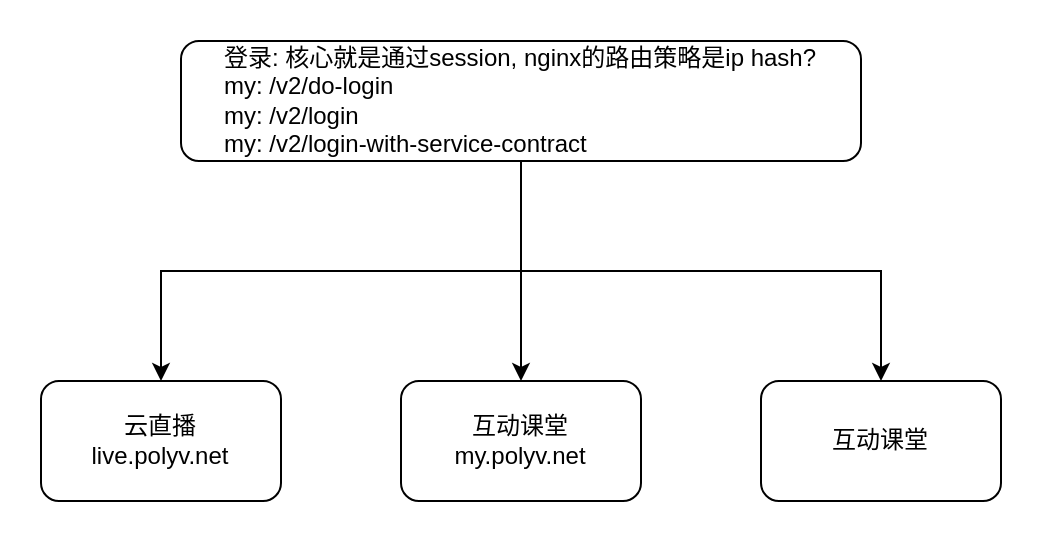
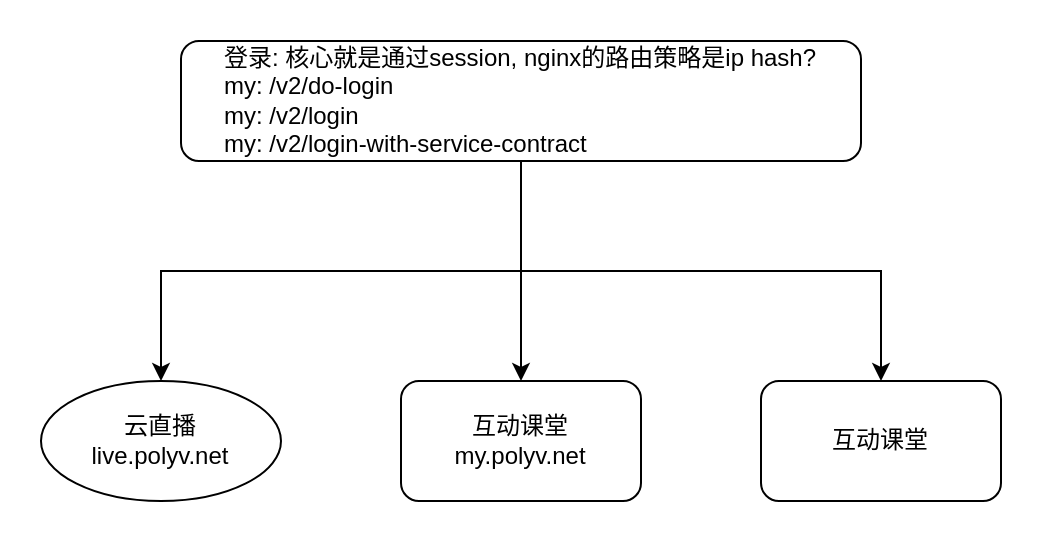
node "云直播 live.polyv.net": shape rounded rectangle -> ellipse
